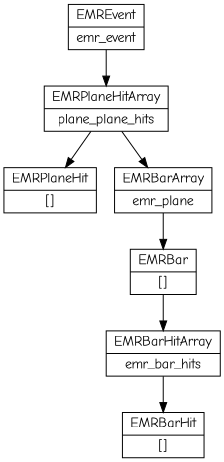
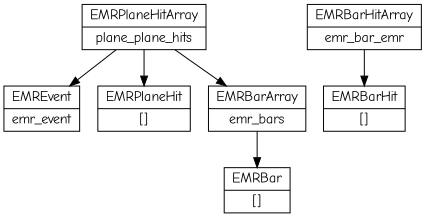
edge "EMREvent" -> "EMRPlaneHitArray": reversed
node "EMRBarArray": text "emr_plane" -> "emr_bars"
edge "EMRBar" -> "EMRBarHitArray": removed
node "EMRBarHitArray": text "emr_bar_hits" -> "emr_bar_emr"
